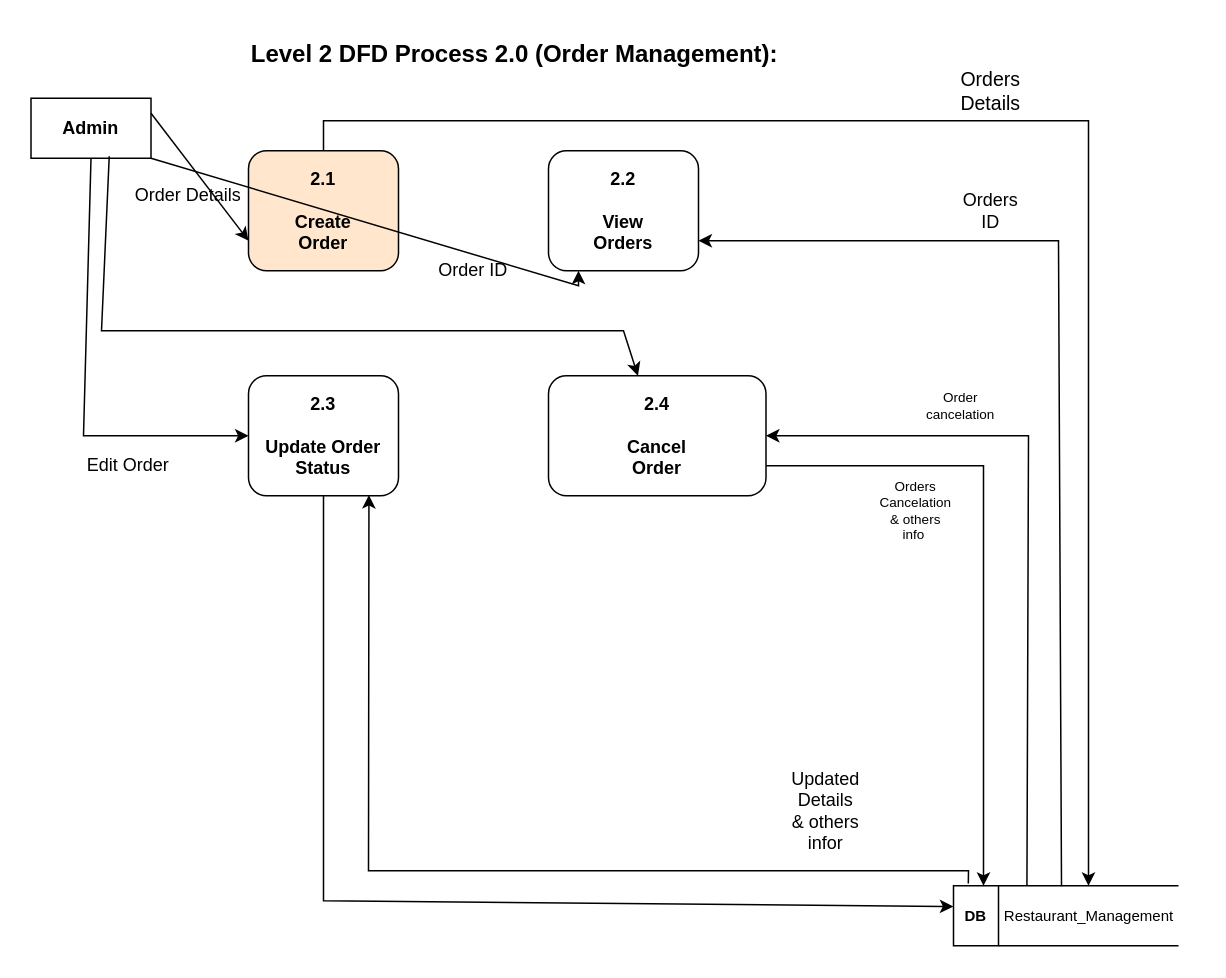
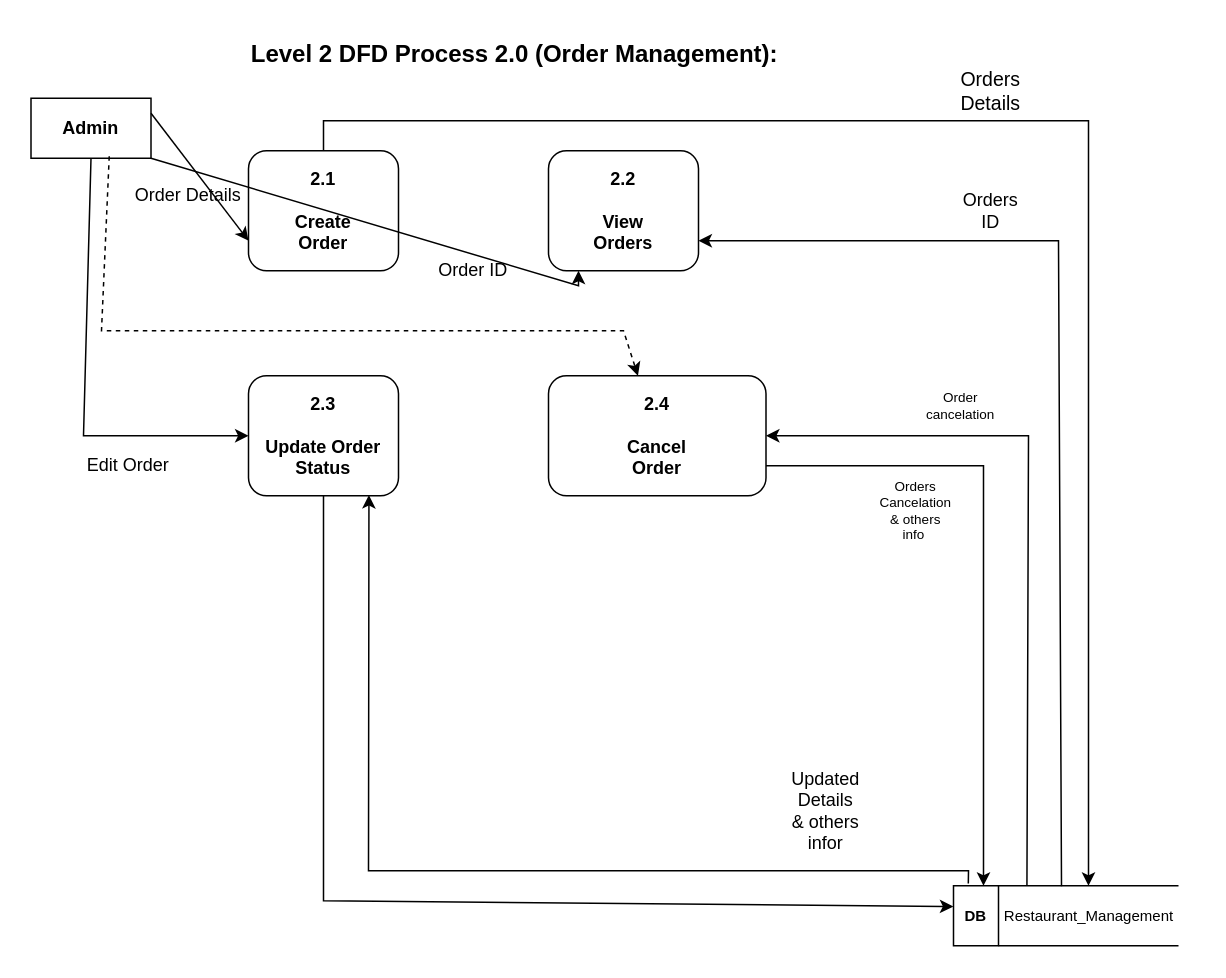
node "2.1 Create Order": fillcolor #ffe6cc -> #ffffff
edge "Admin" -> "2.4 Cancel Order": style solid -> dashed
